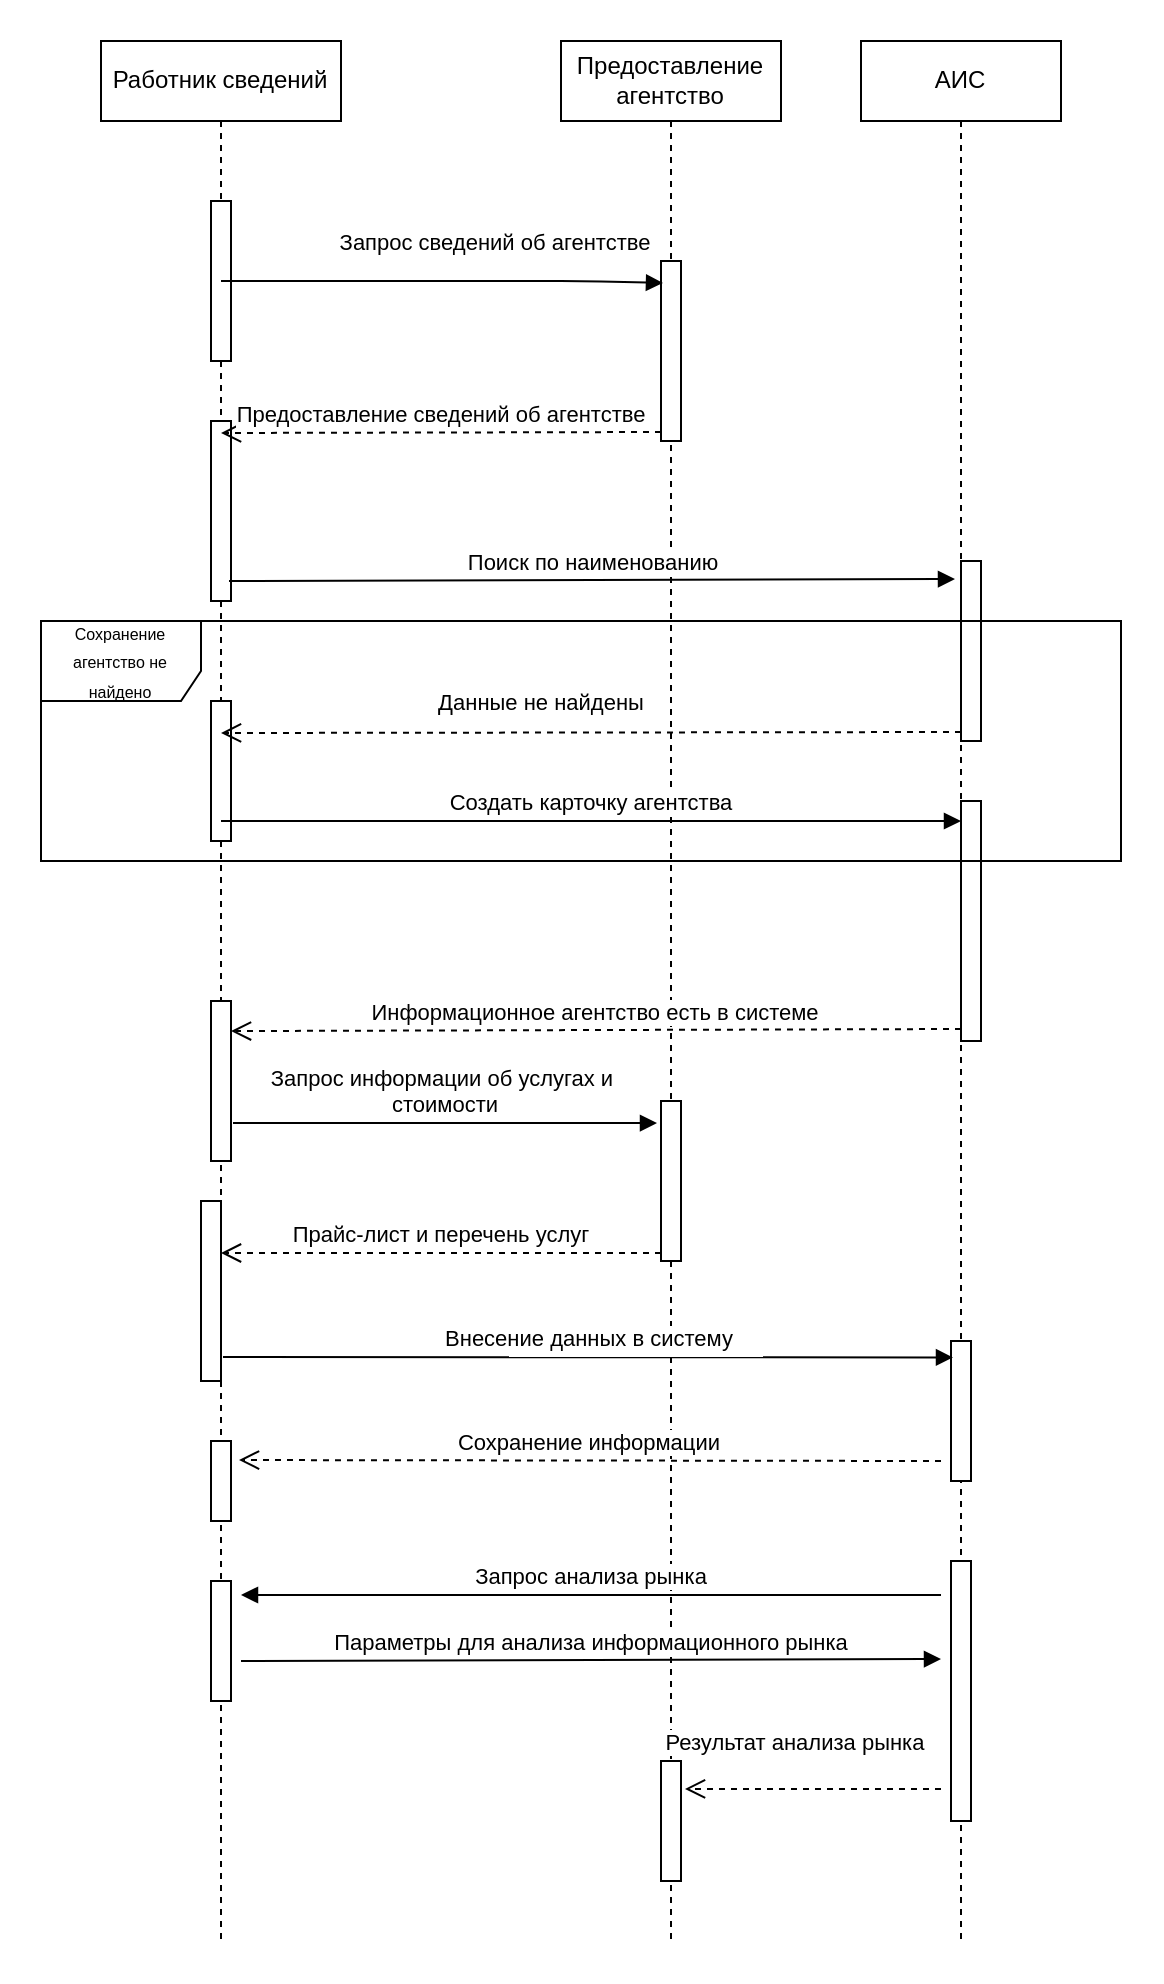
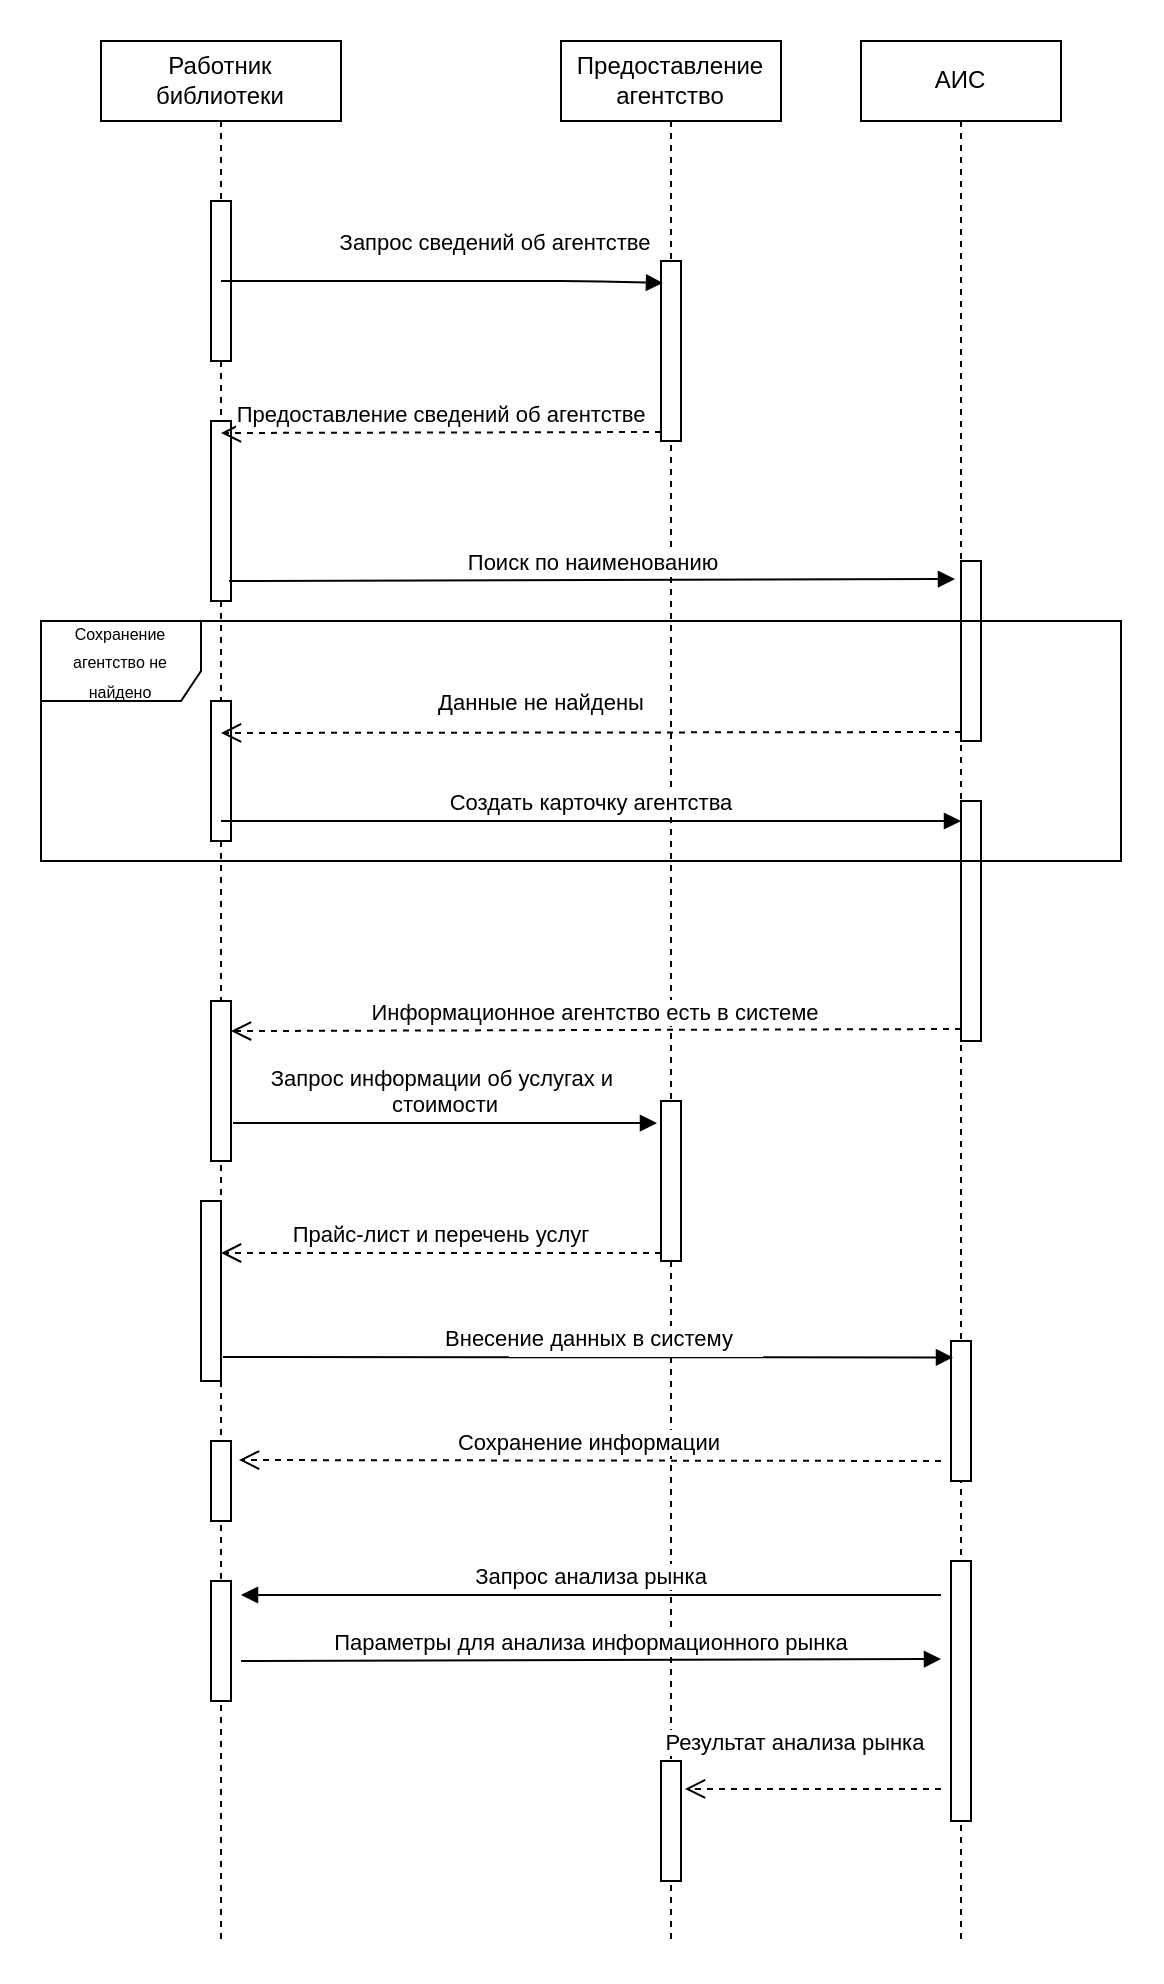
node "Работник сведений": label "Работник сведений" -> "Работник библиотеки"
